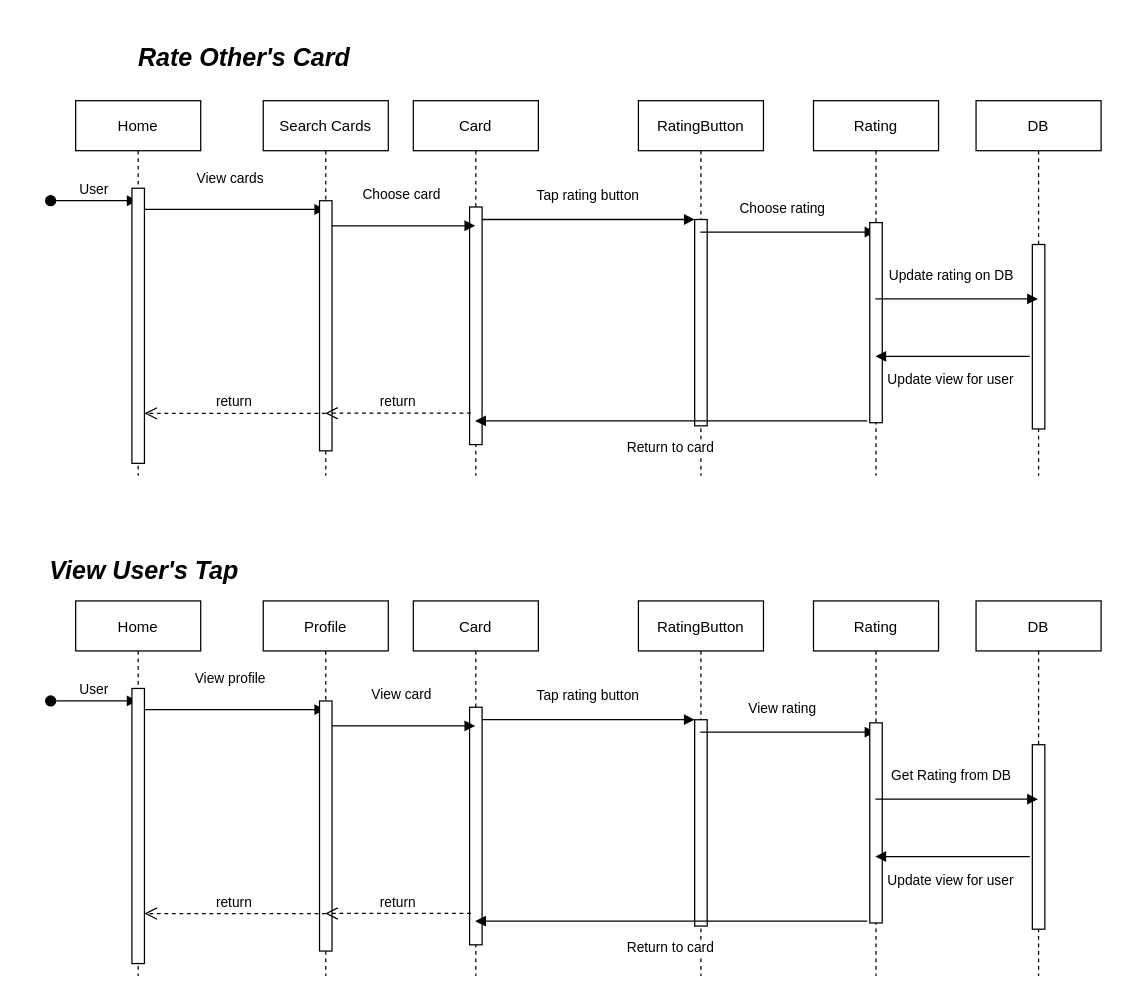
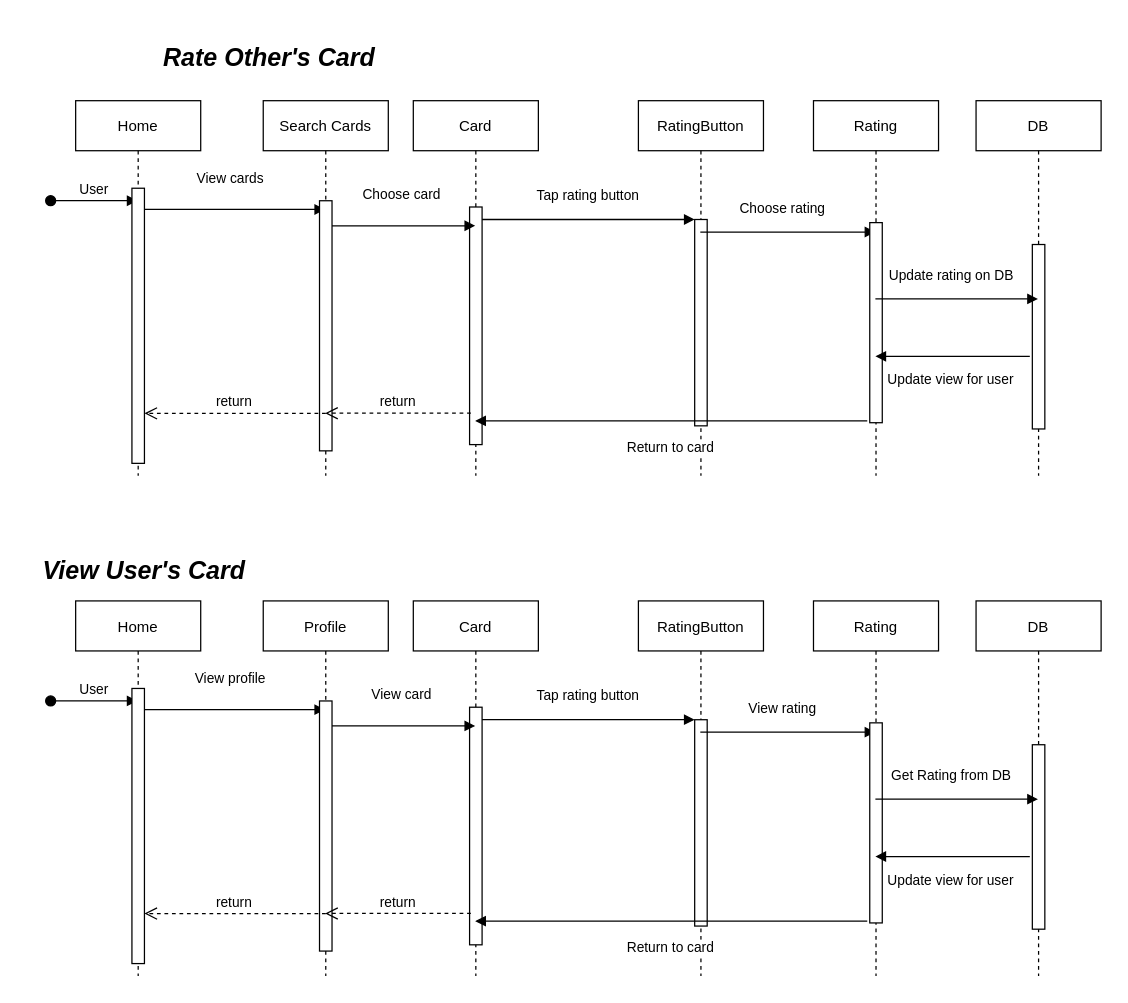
node "Rate Other's Card": moved (244, 57) -> (269, 57)
node "View User's Tap": label "View User's Tap" -> "View User's Card"
